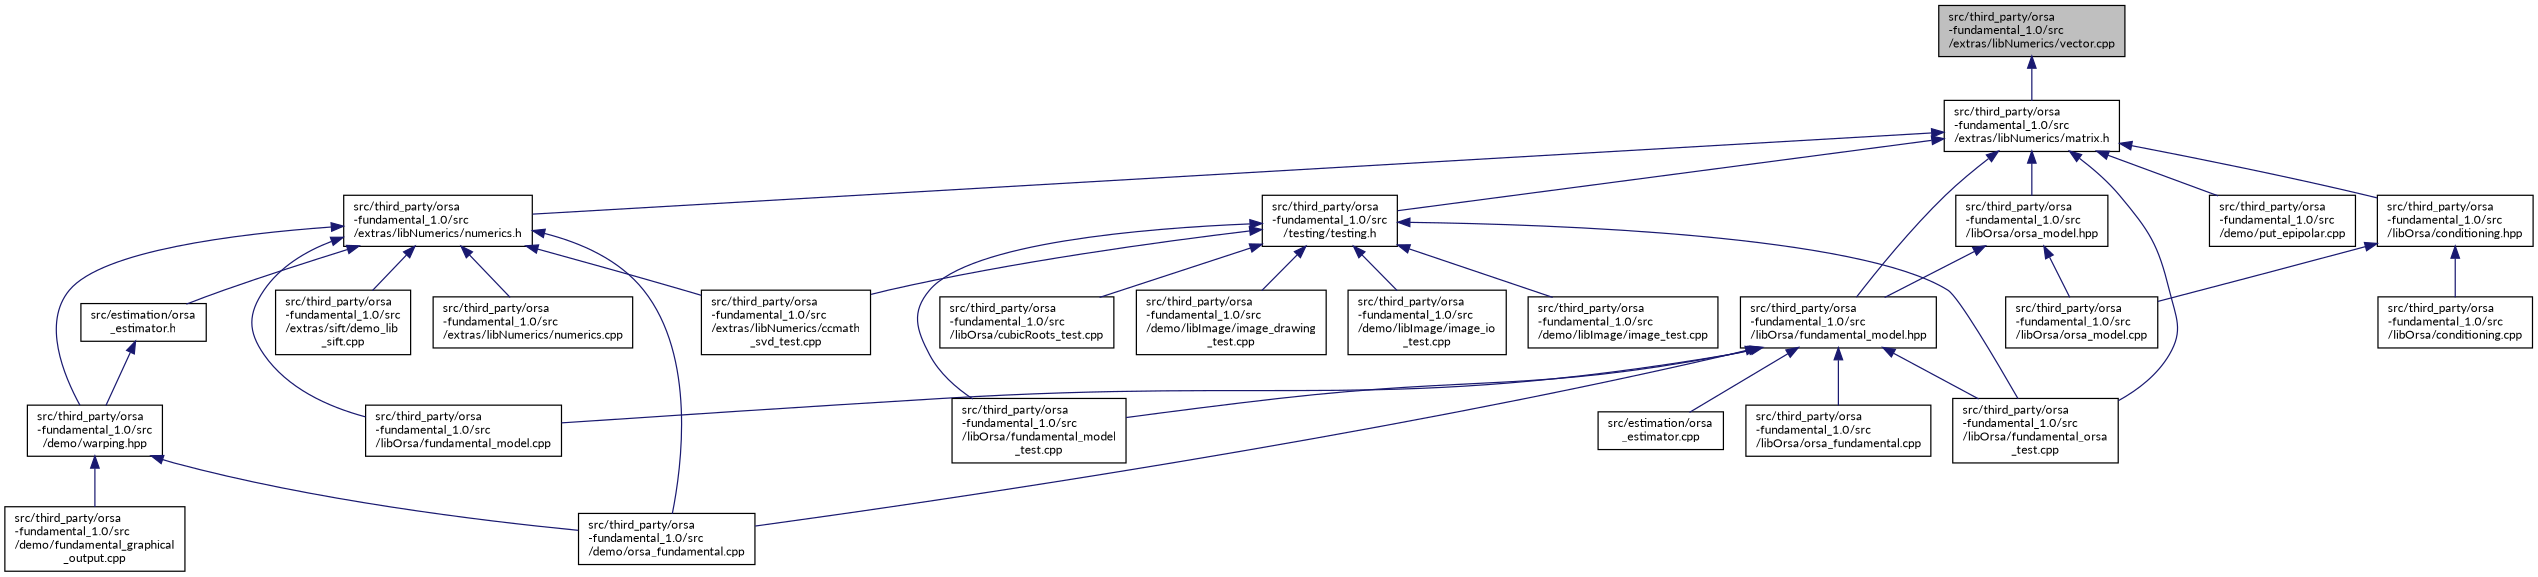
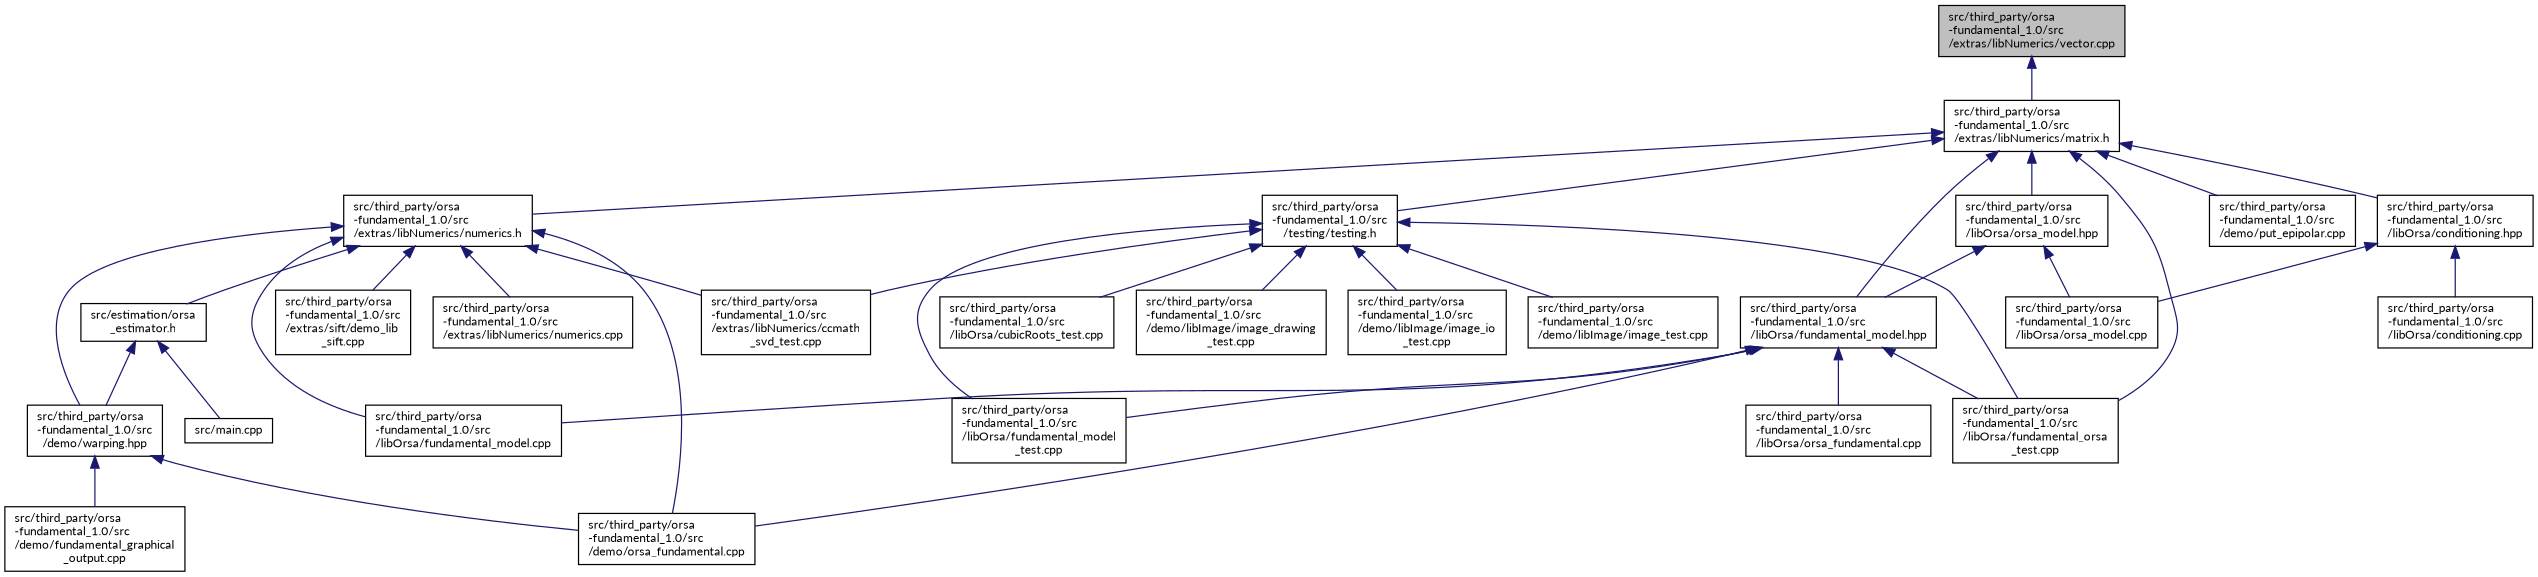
node "src/main.cpp": added
node "src/estimation/orsa _estimator.cpp": removed
